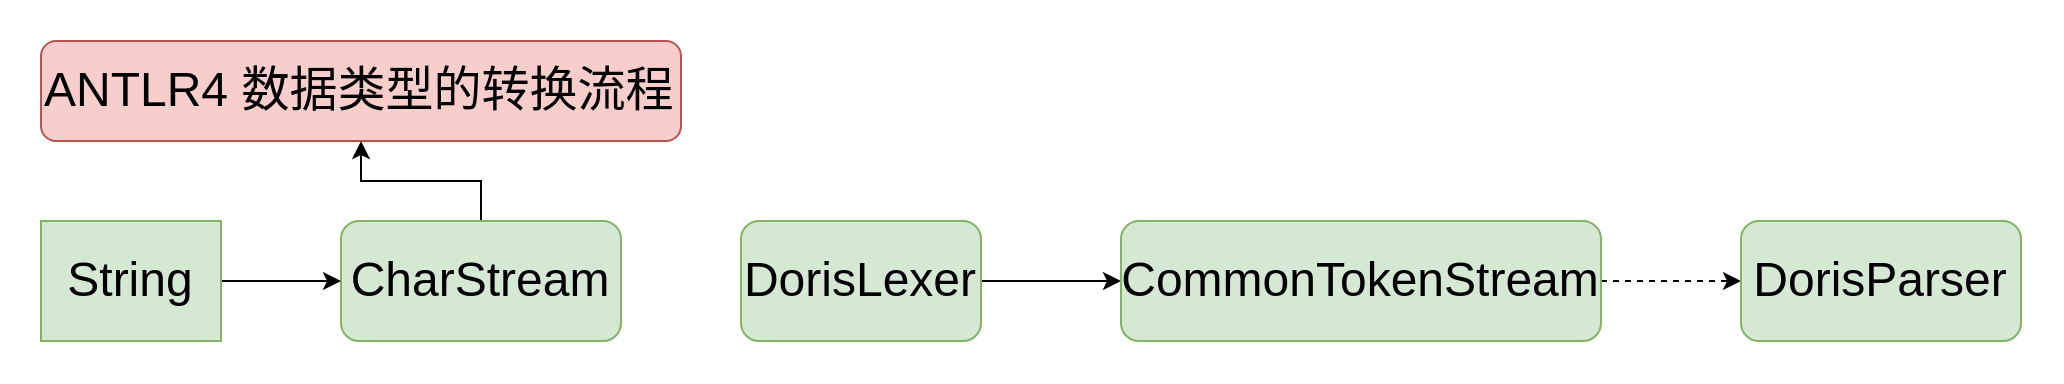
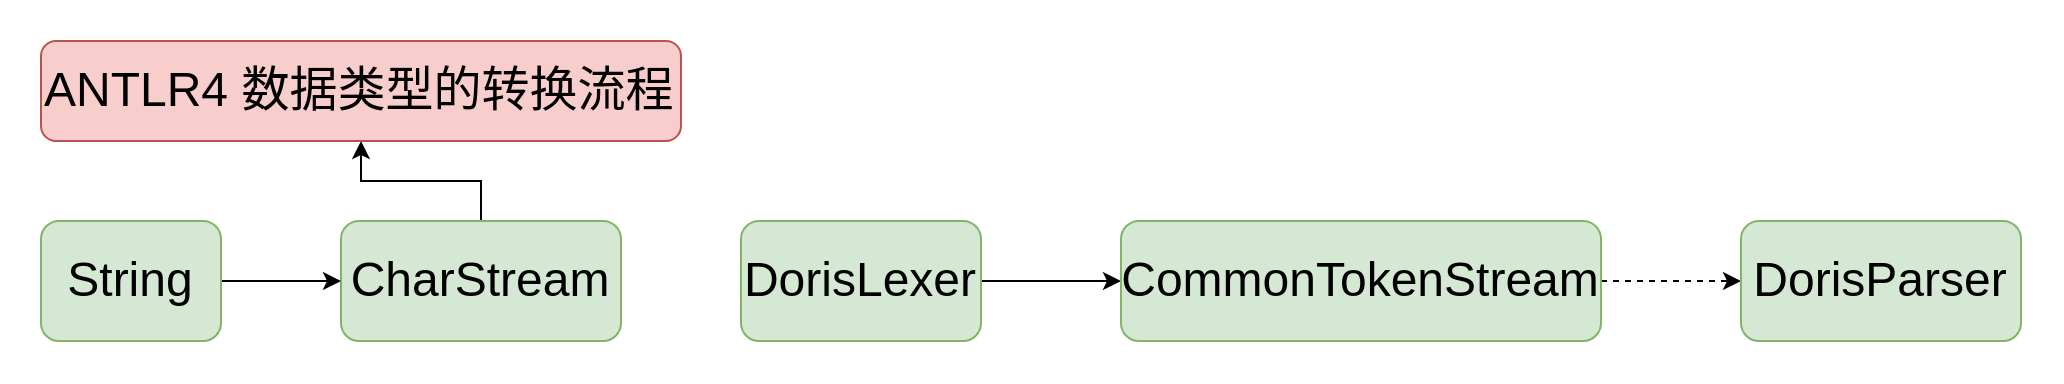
node "String": shape rectangle -> rounded rectangle
